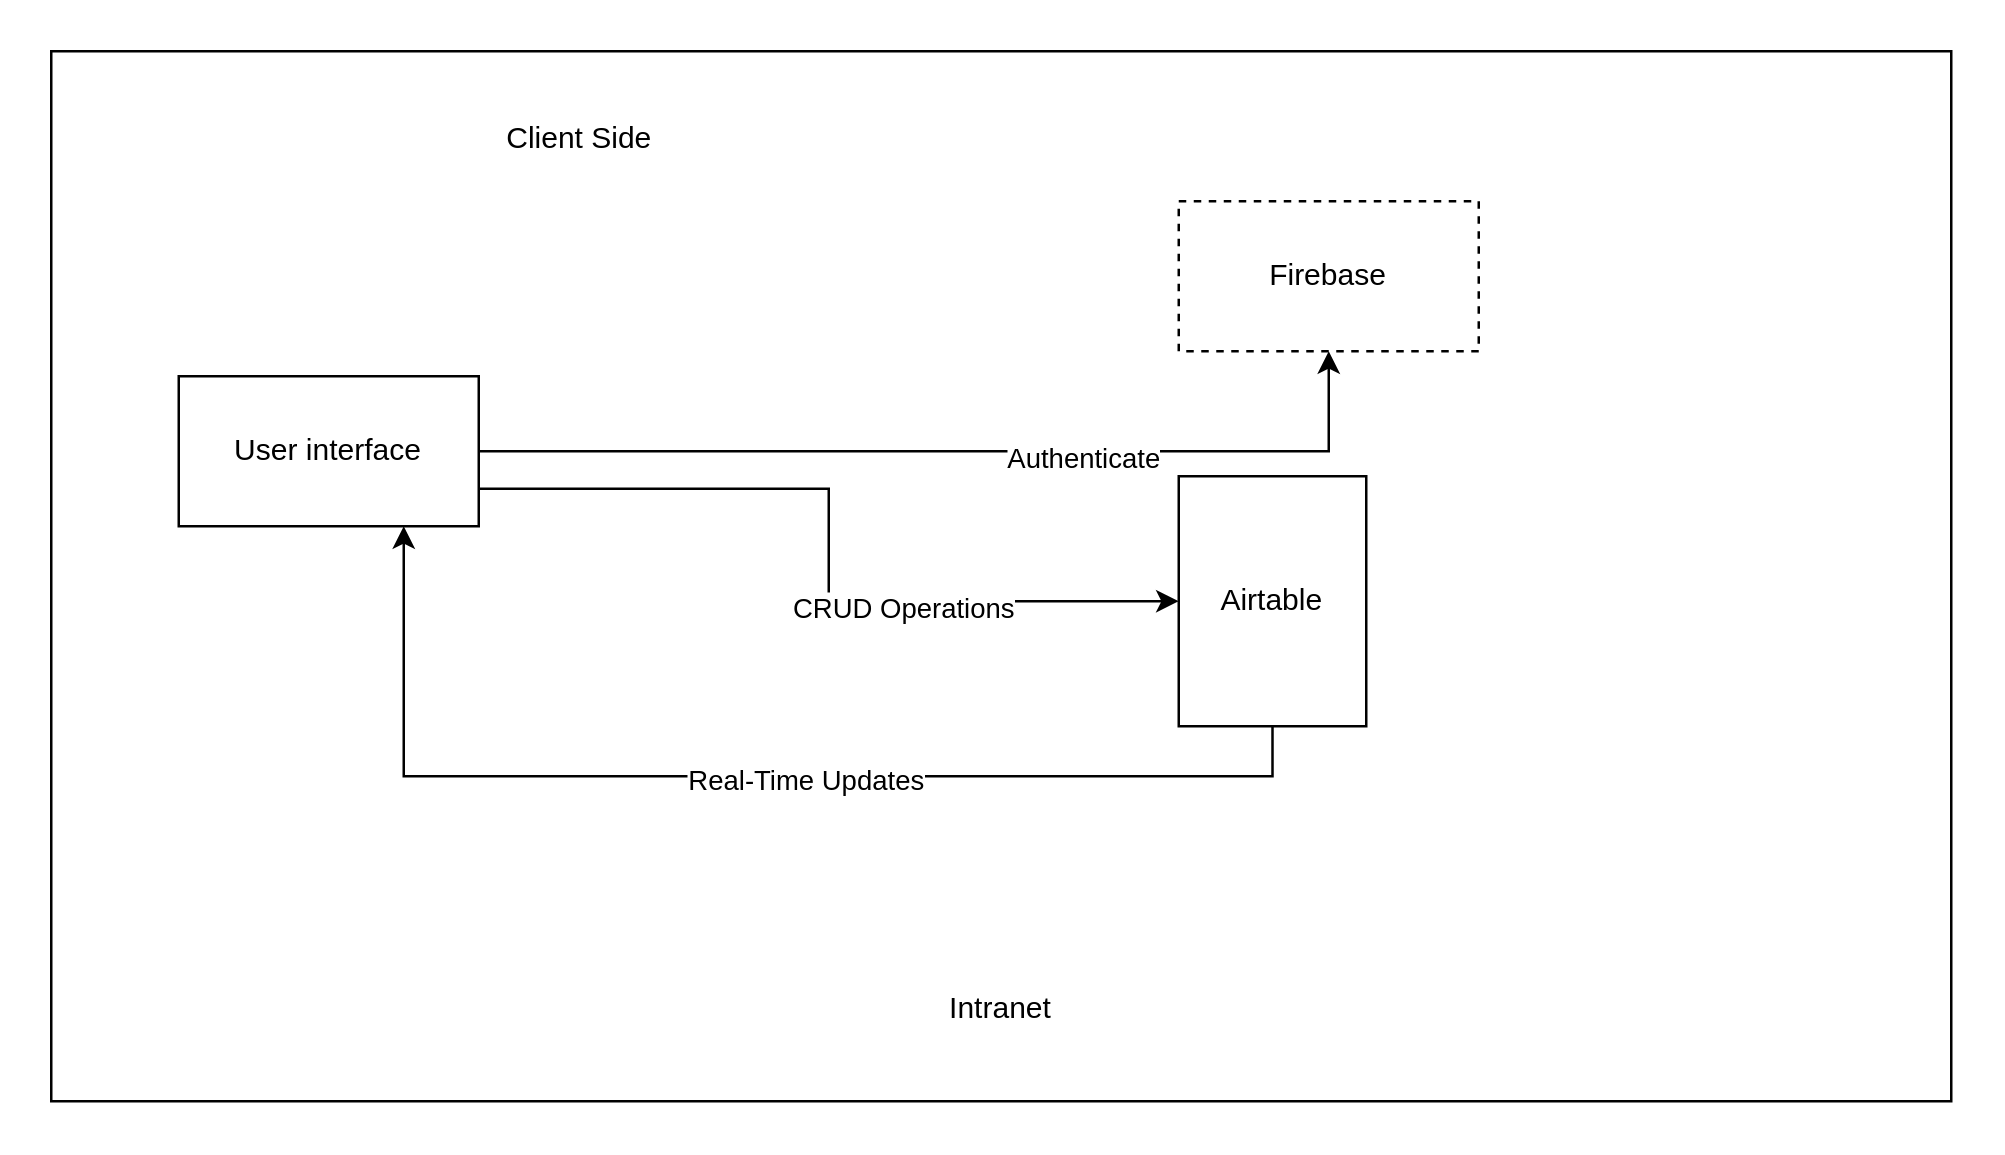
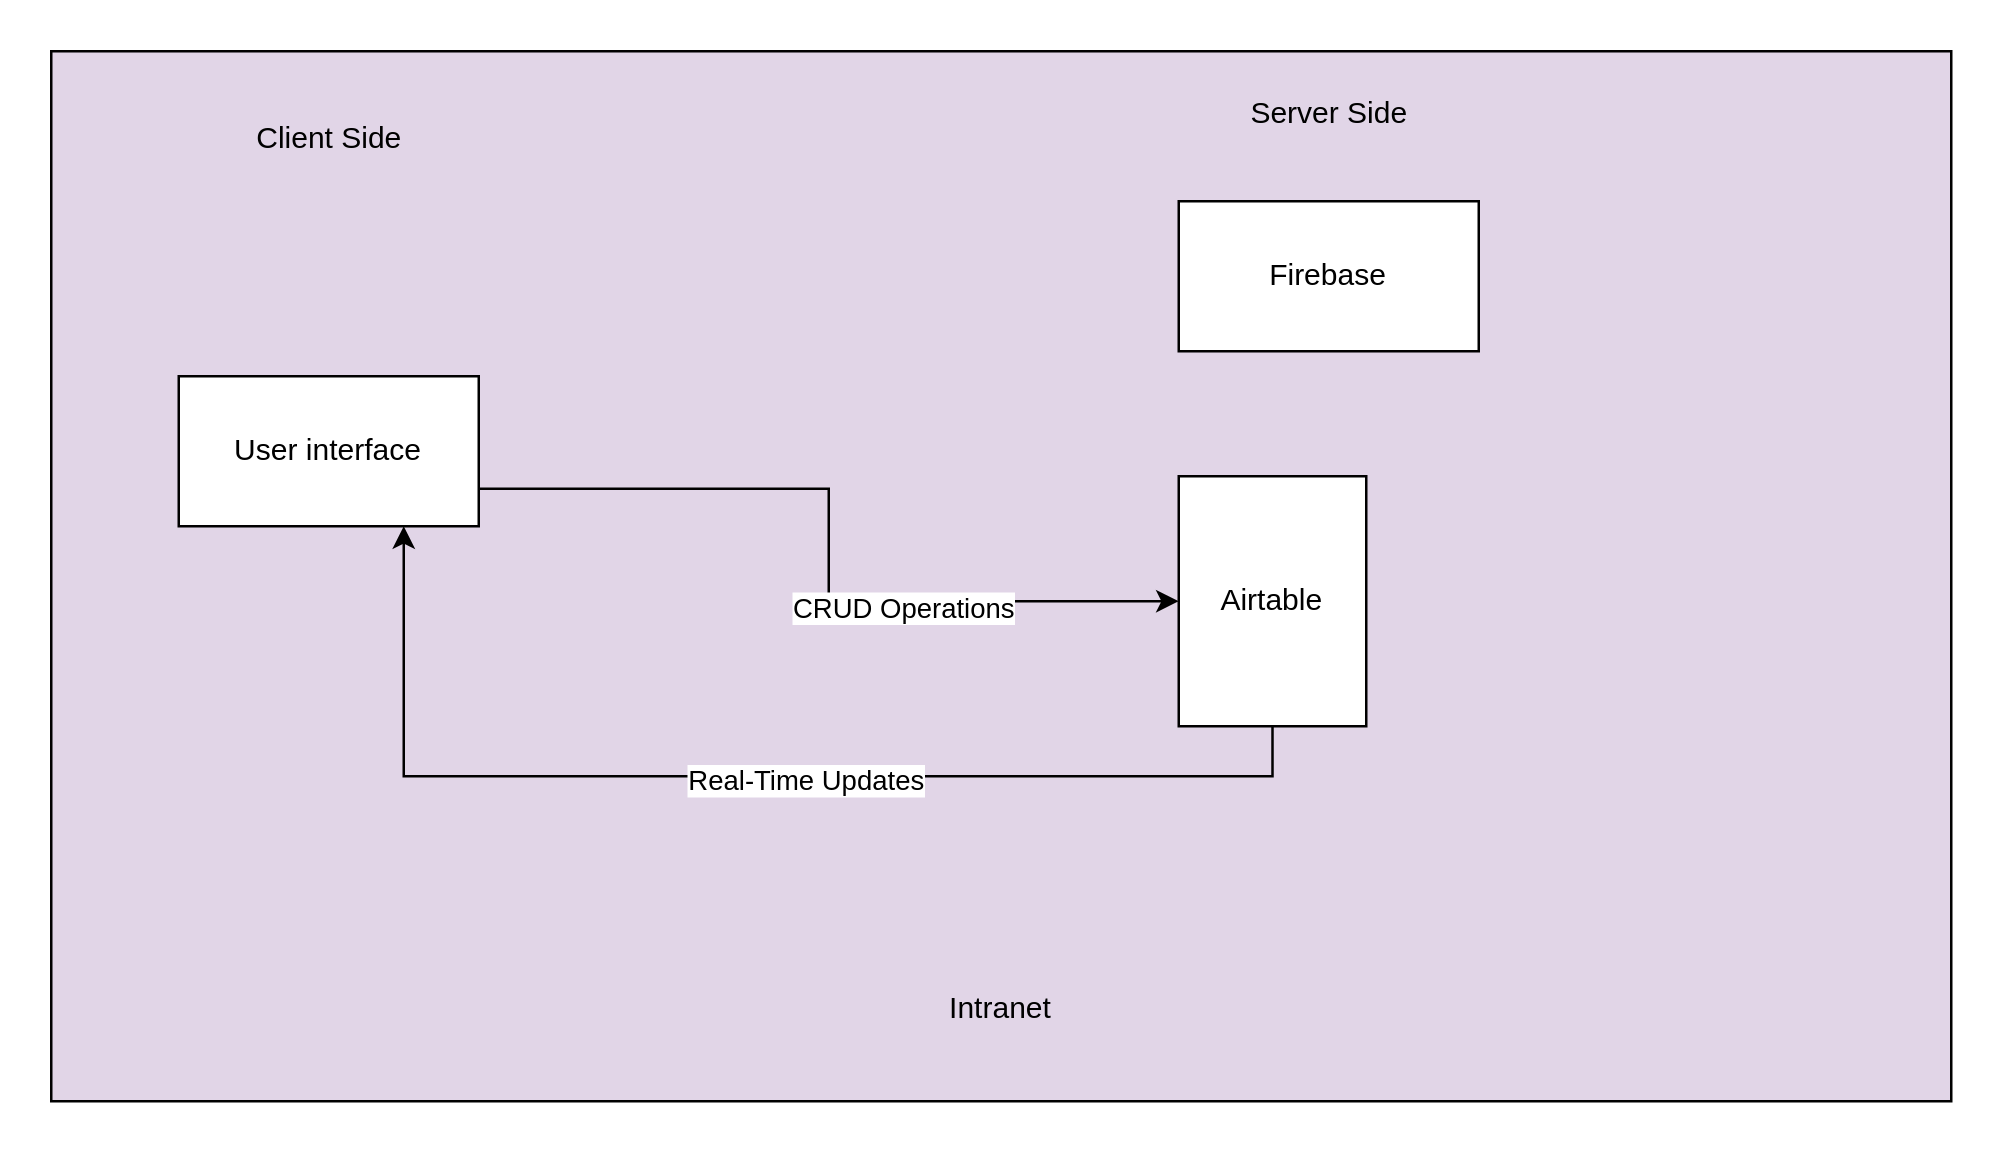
node "Server Side": added
node "Client Side": moved (579, 139) -> (329, 139)
node "Firebase": style dashed -> solid
edge "User interface" -> "Firebase": removed, label "Authenticate"
node "Intranet": fillcolor #ffffff -> #e1d5e7
